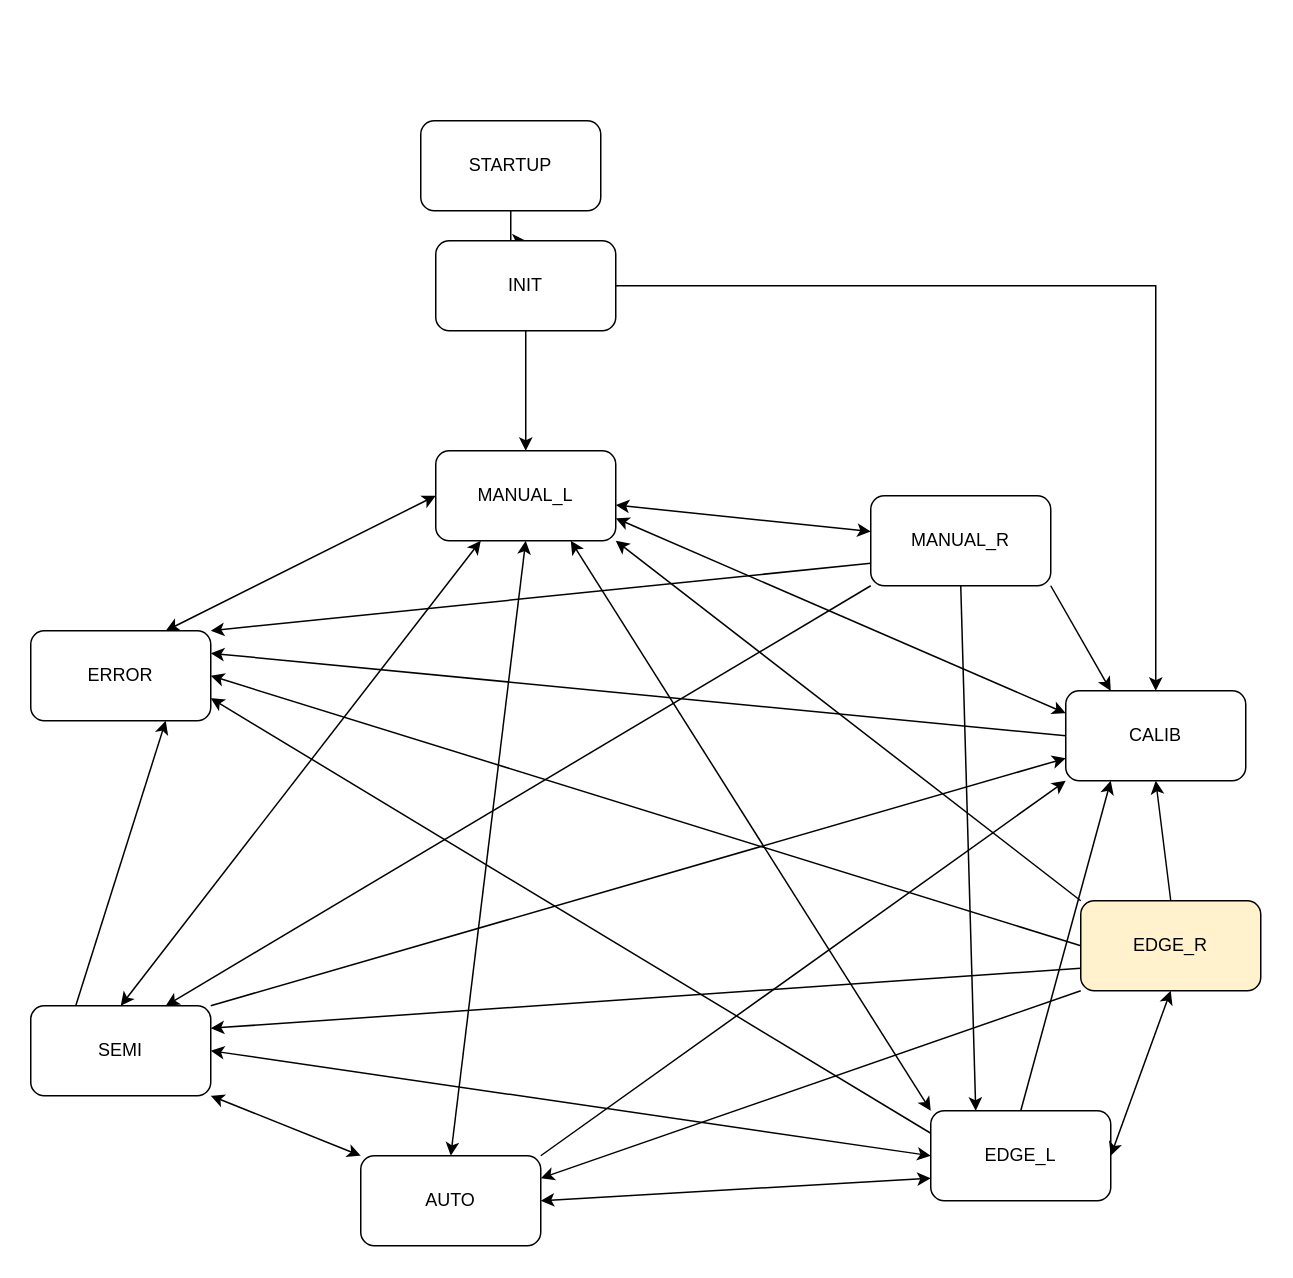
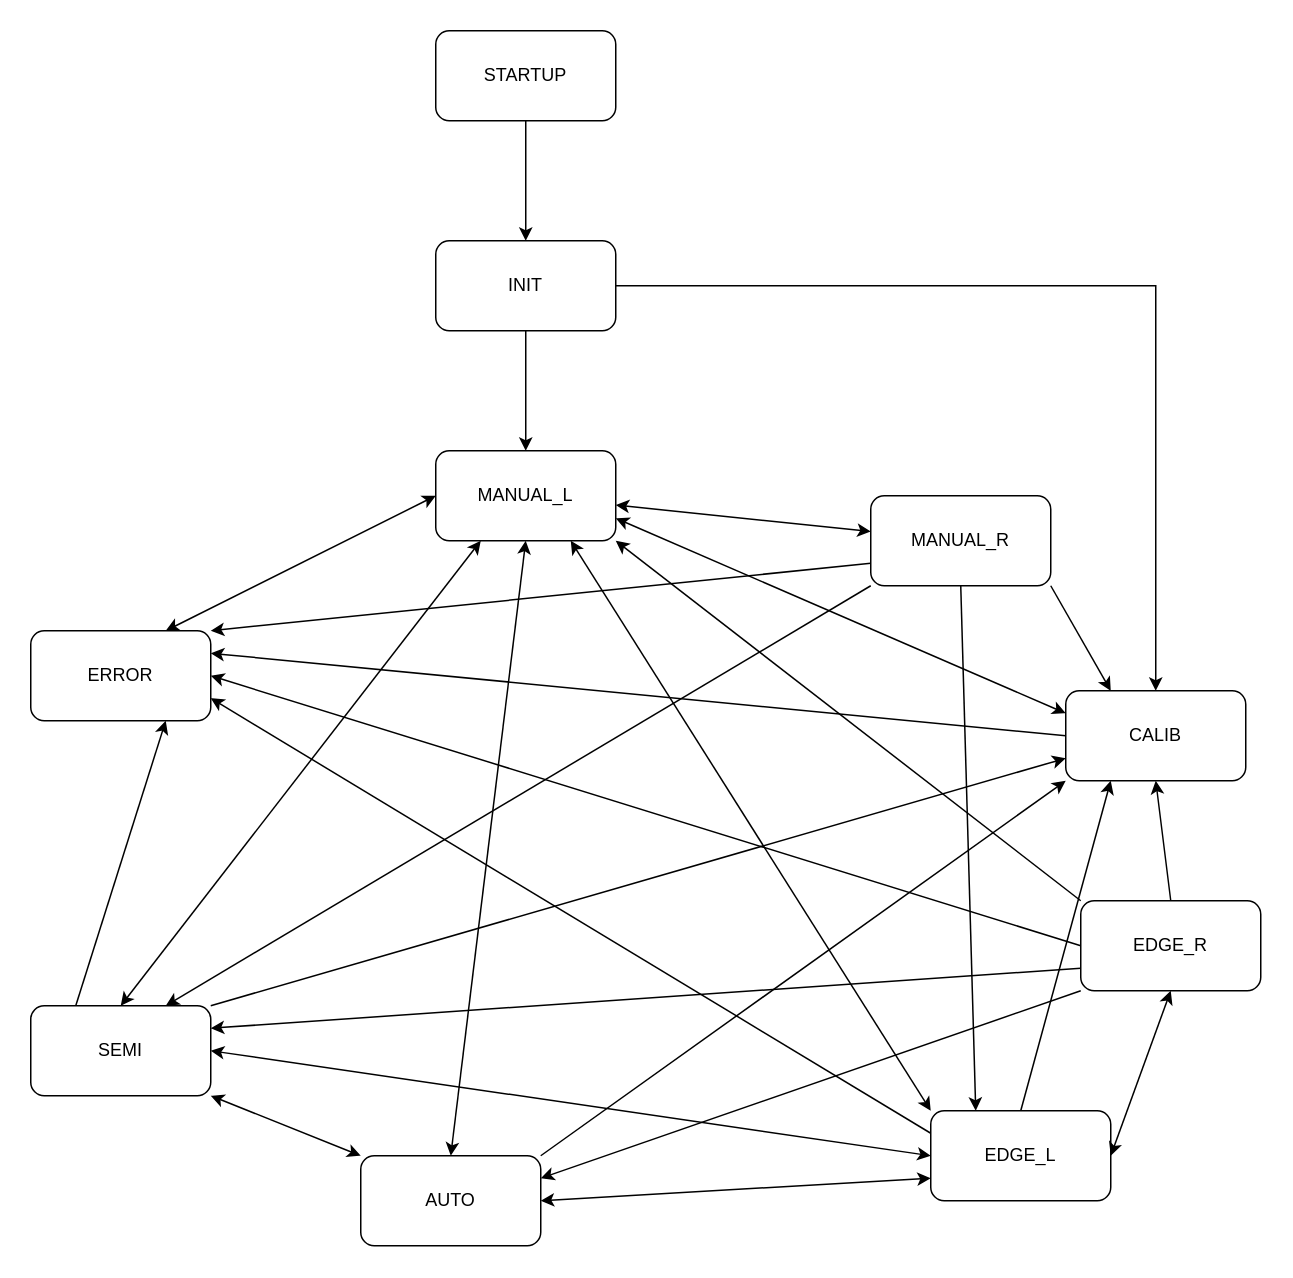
node "STARTUP": moved (511, 166) -> (526, 76)
node "EDGE_R": fillcolor #fff2cc -> #ffffff
